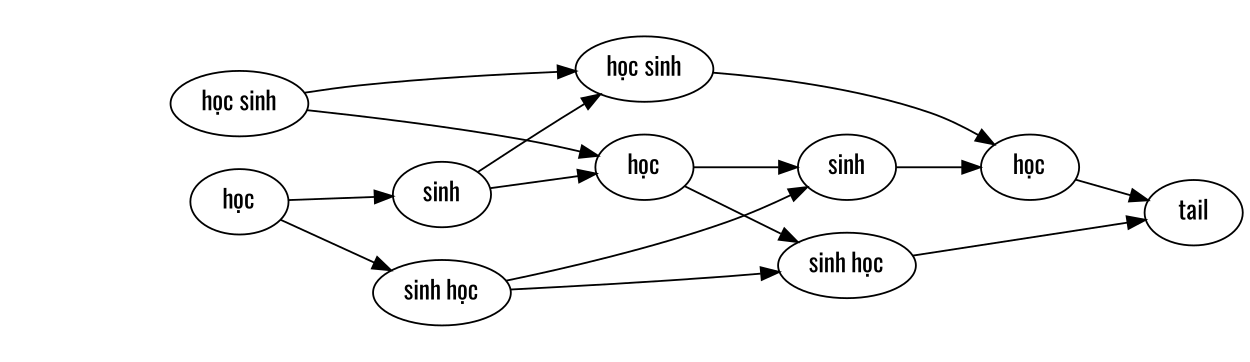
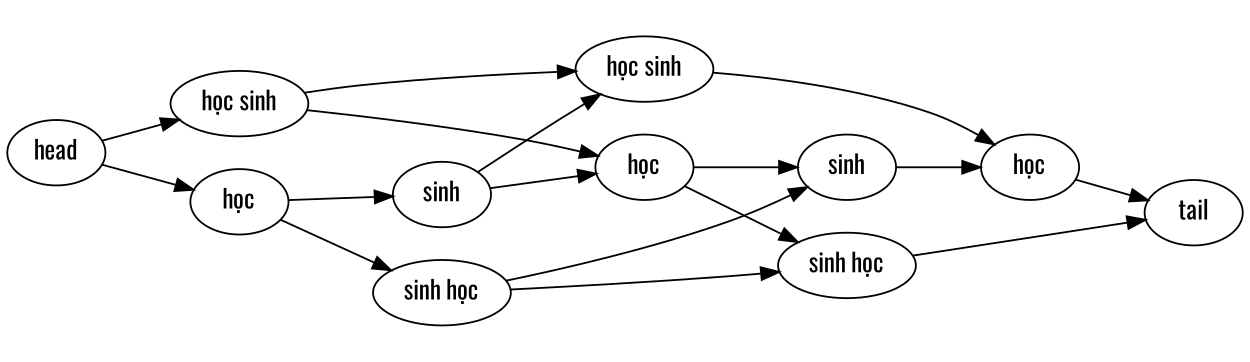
node "head": added
